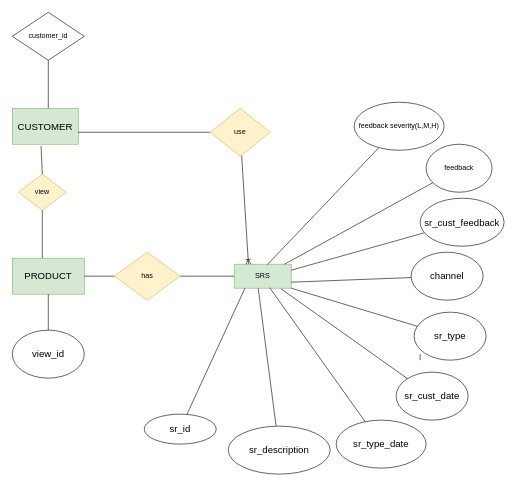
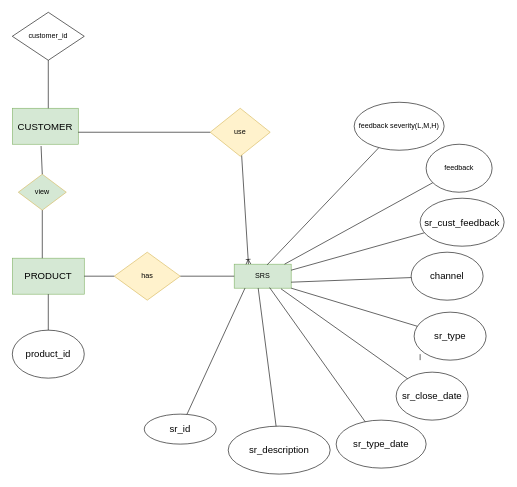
node "view": fillcolor #fff2cc -> #d5e8d4
node "view_id": label "view_id" -> "product_id"
node "sr_cust_date": label "sr_cust_date" -> "sr_close_date"
